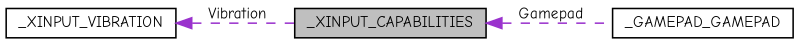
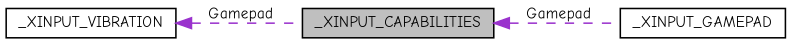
edge "_XINPUT_CAPABILITIES" -> "_XINPUT_VIBRATION": label " Vibration" -> " Gamepad"
node "_GAMEPAD_GAMEPAD": label "_GAMEPAD_GAMEPAD" -> "_XINPUT_GAMEPAD"
